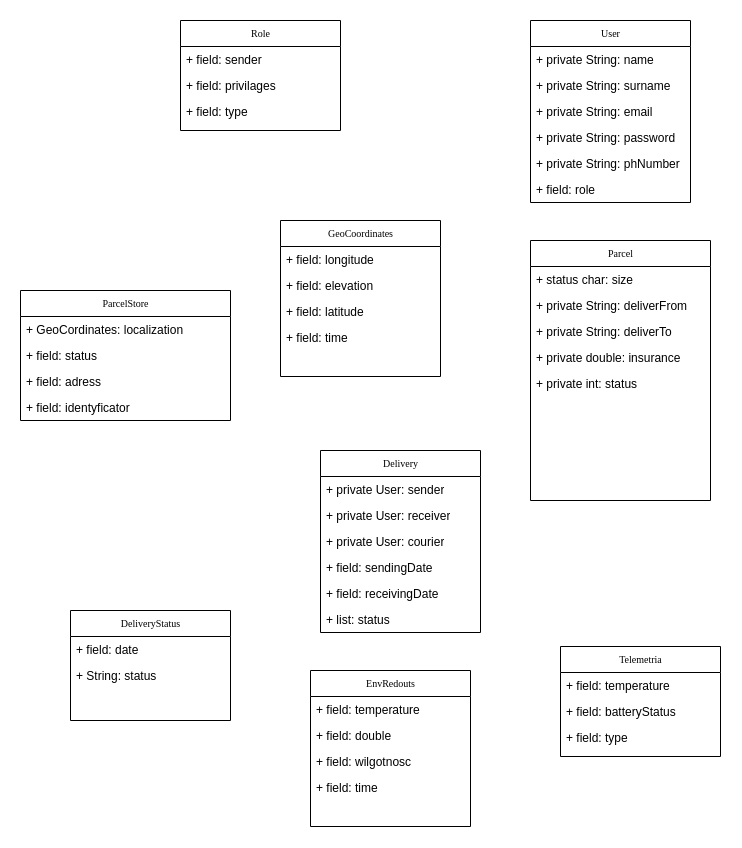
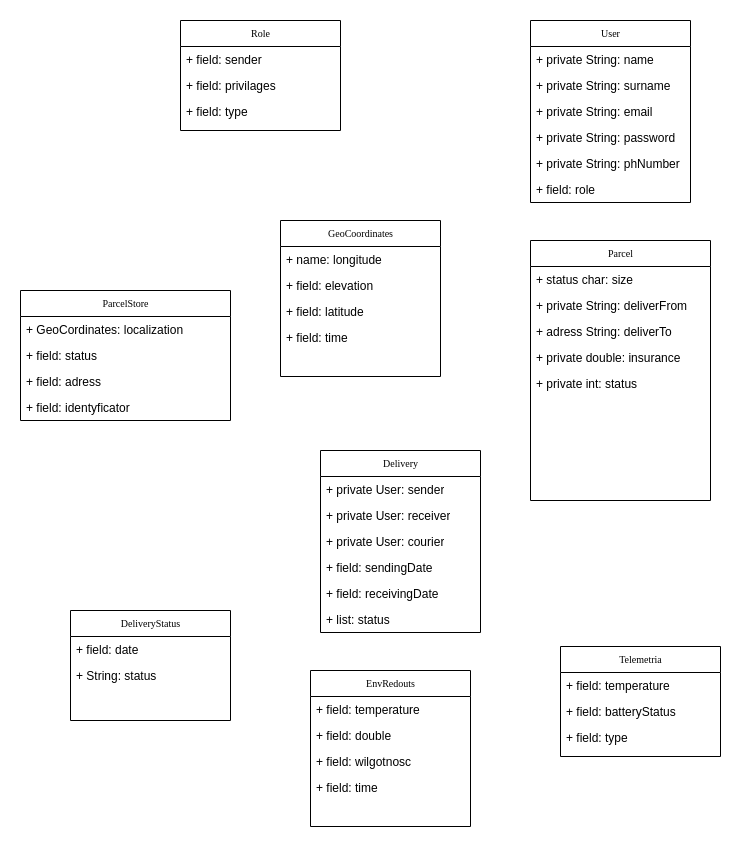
node "+ field: longitude": label "+ field: longitude" -> "+ name: longitude"
node "+ private String: deliverTo": label "+ private String: deliverTo" -> "+ adress String: deliverTo"
